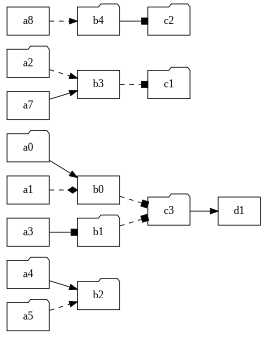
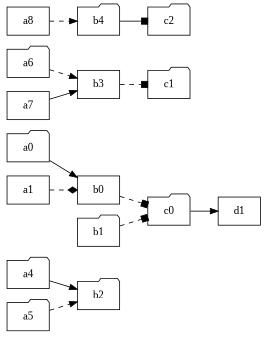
node "a2": label "a2" -> "a6"
node "c3": label "c3" -> "c0"
node "a3": removed
